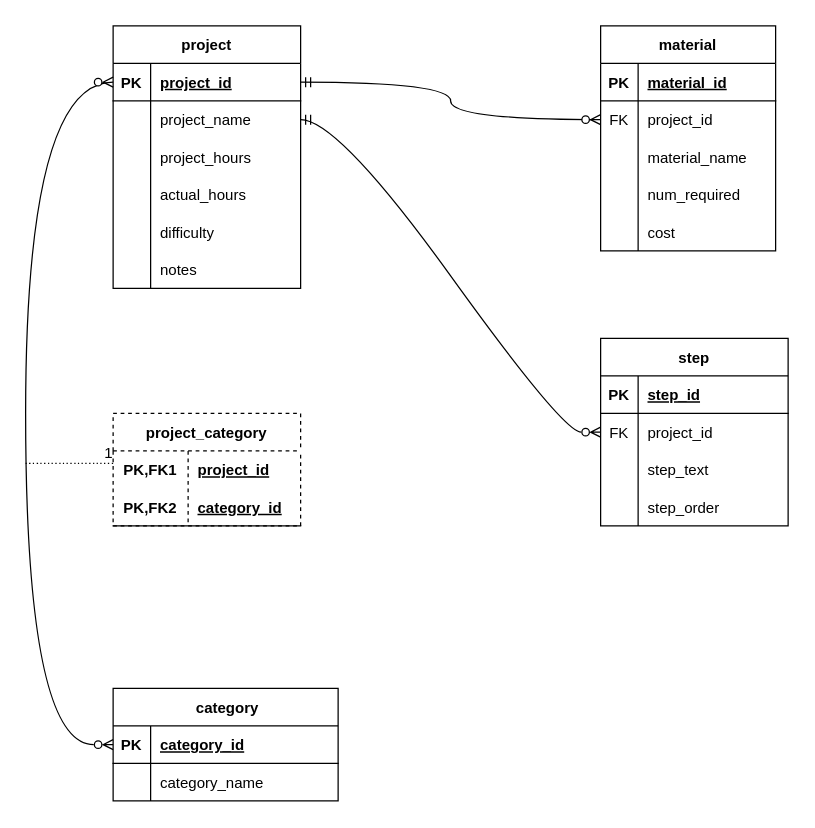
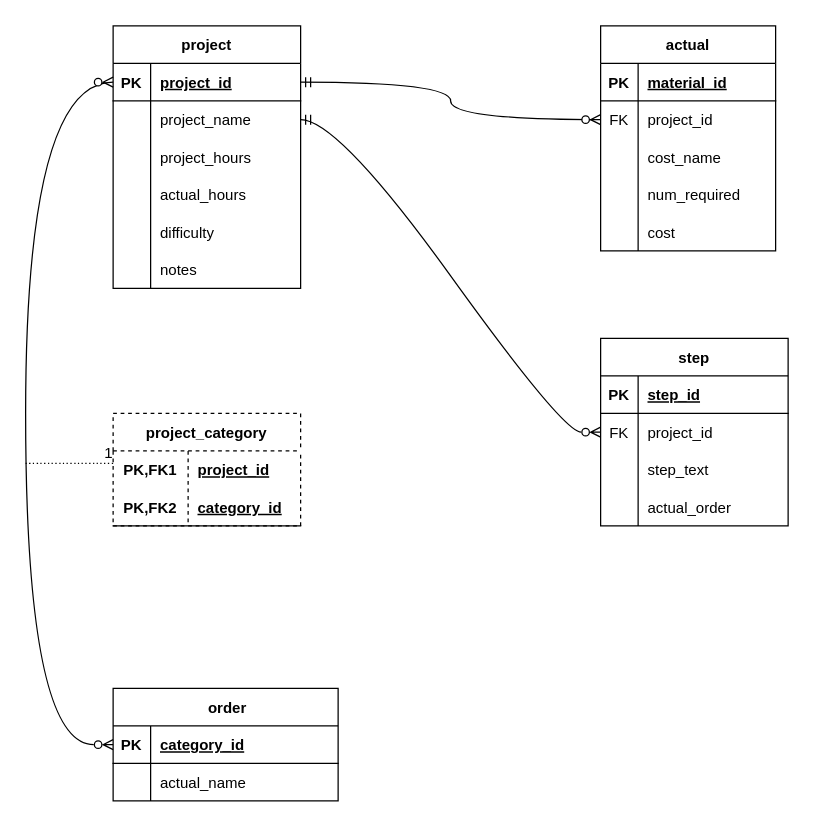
node "material": label "material" -> "actual"
node "material_name": label "material_name" -> "cost_name"
node "step_order": label "step_order" -> "actual_order"
node "category": label "category" -> "order"
node "category_name": label "category_name" -> "actual_name"
